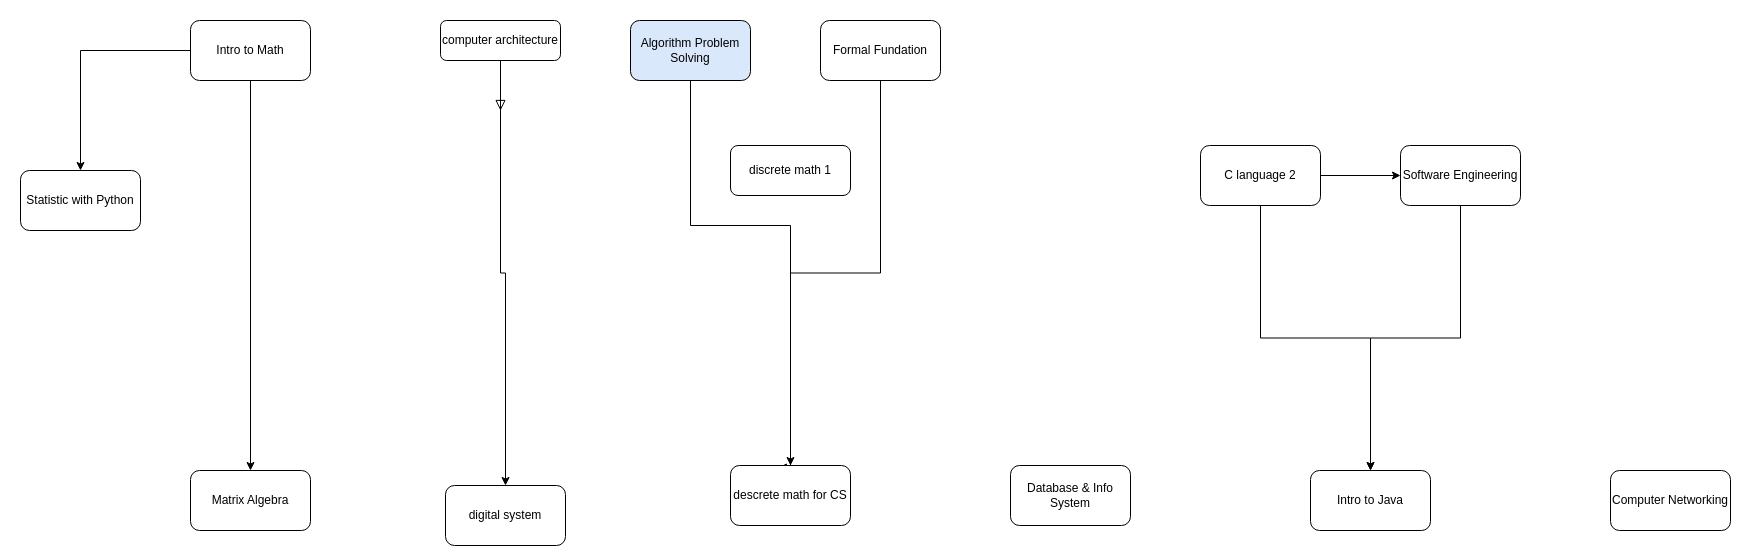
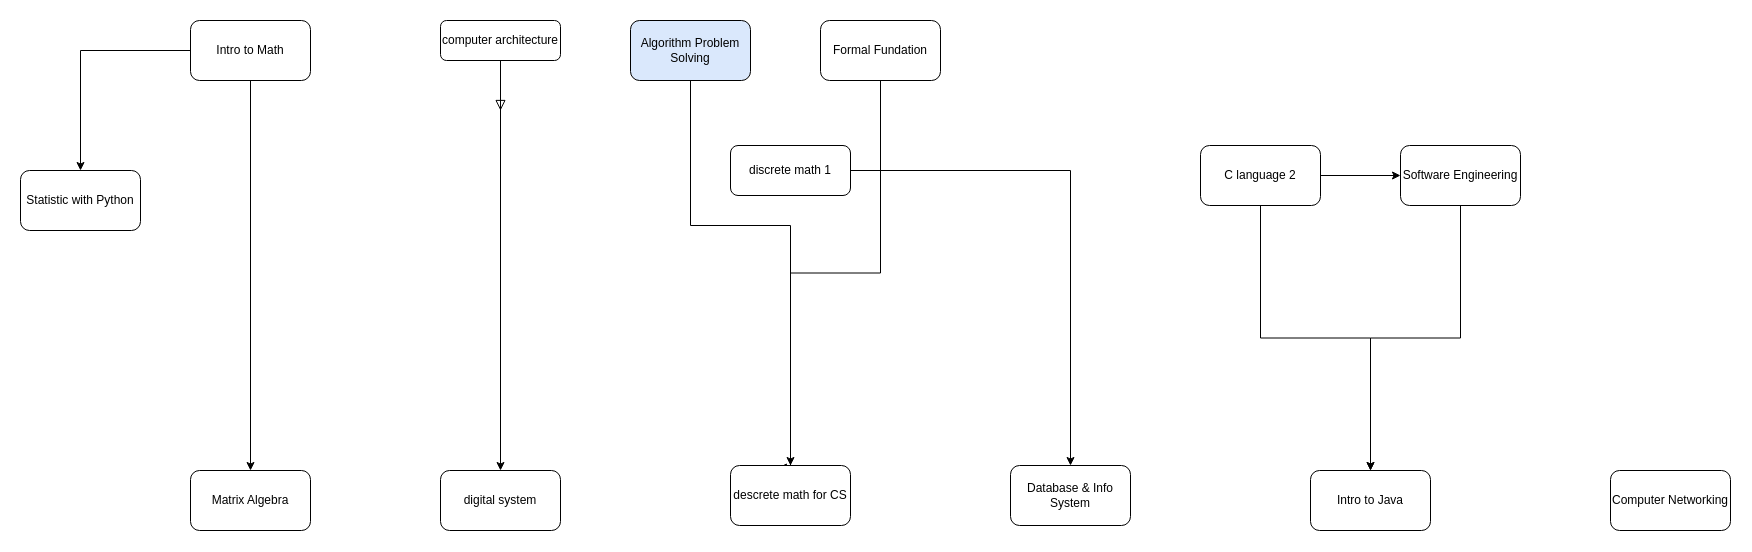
edge "discrete math 1" -> "Database & Info System": added
node "digital system": moved (506, 516) -> (501, 501)
